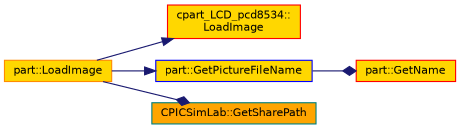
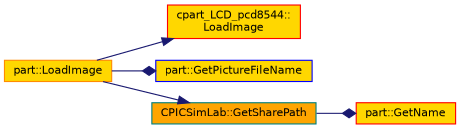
node "cpart_LCD_pcd8534:: LoadImage": label "cpart_LCD_pcd8534:: LoadImage" -> "cpart_LCD_pcd8544:: LoadImage"
edge "part::LoadImage" -> "part::GetPictureFileName": arrowhead normal -> diamond
edge "part::GetPictureFileName" -> "part::GetName": now "CPICSimLab::GetSharePath" -> "part::GetName"
edge "part::LoadImage" -> "CPICSimLab::GetSharePath": arrowhead diamond -> normal
